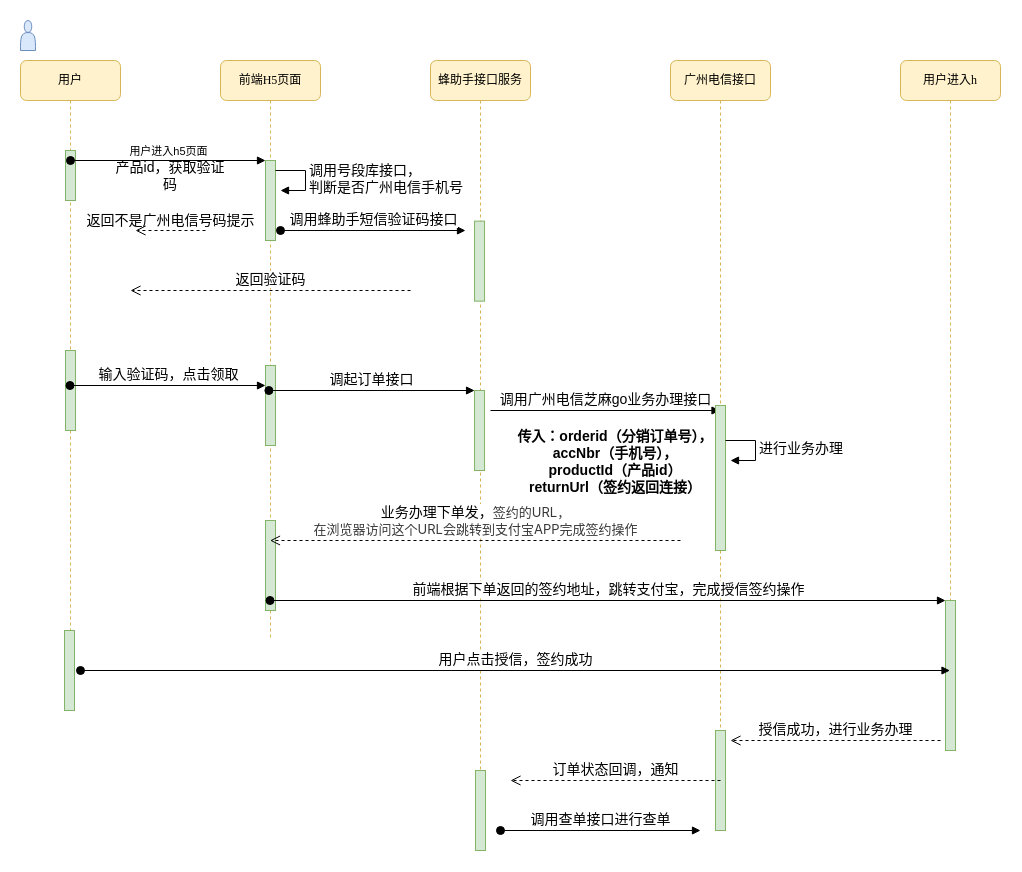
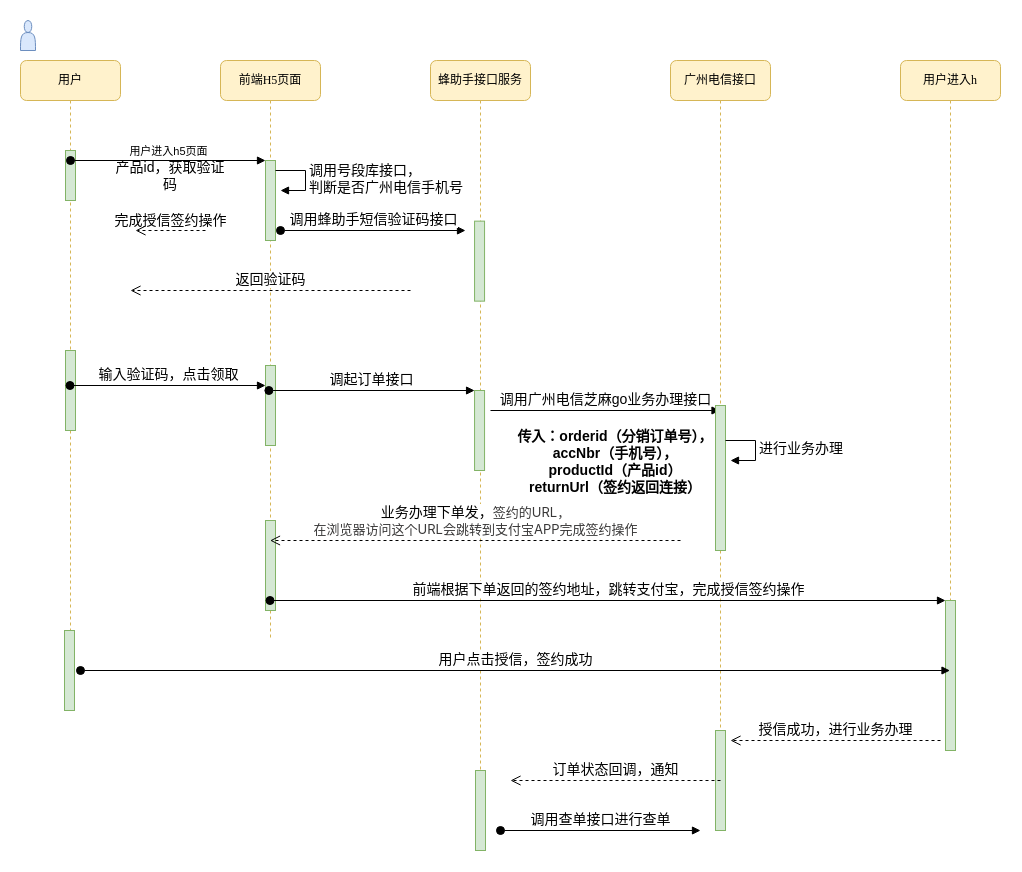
node "返回不是广州电信号码提示": label "返回不是广州电信号码提示" -> "完成授信签约操作"
